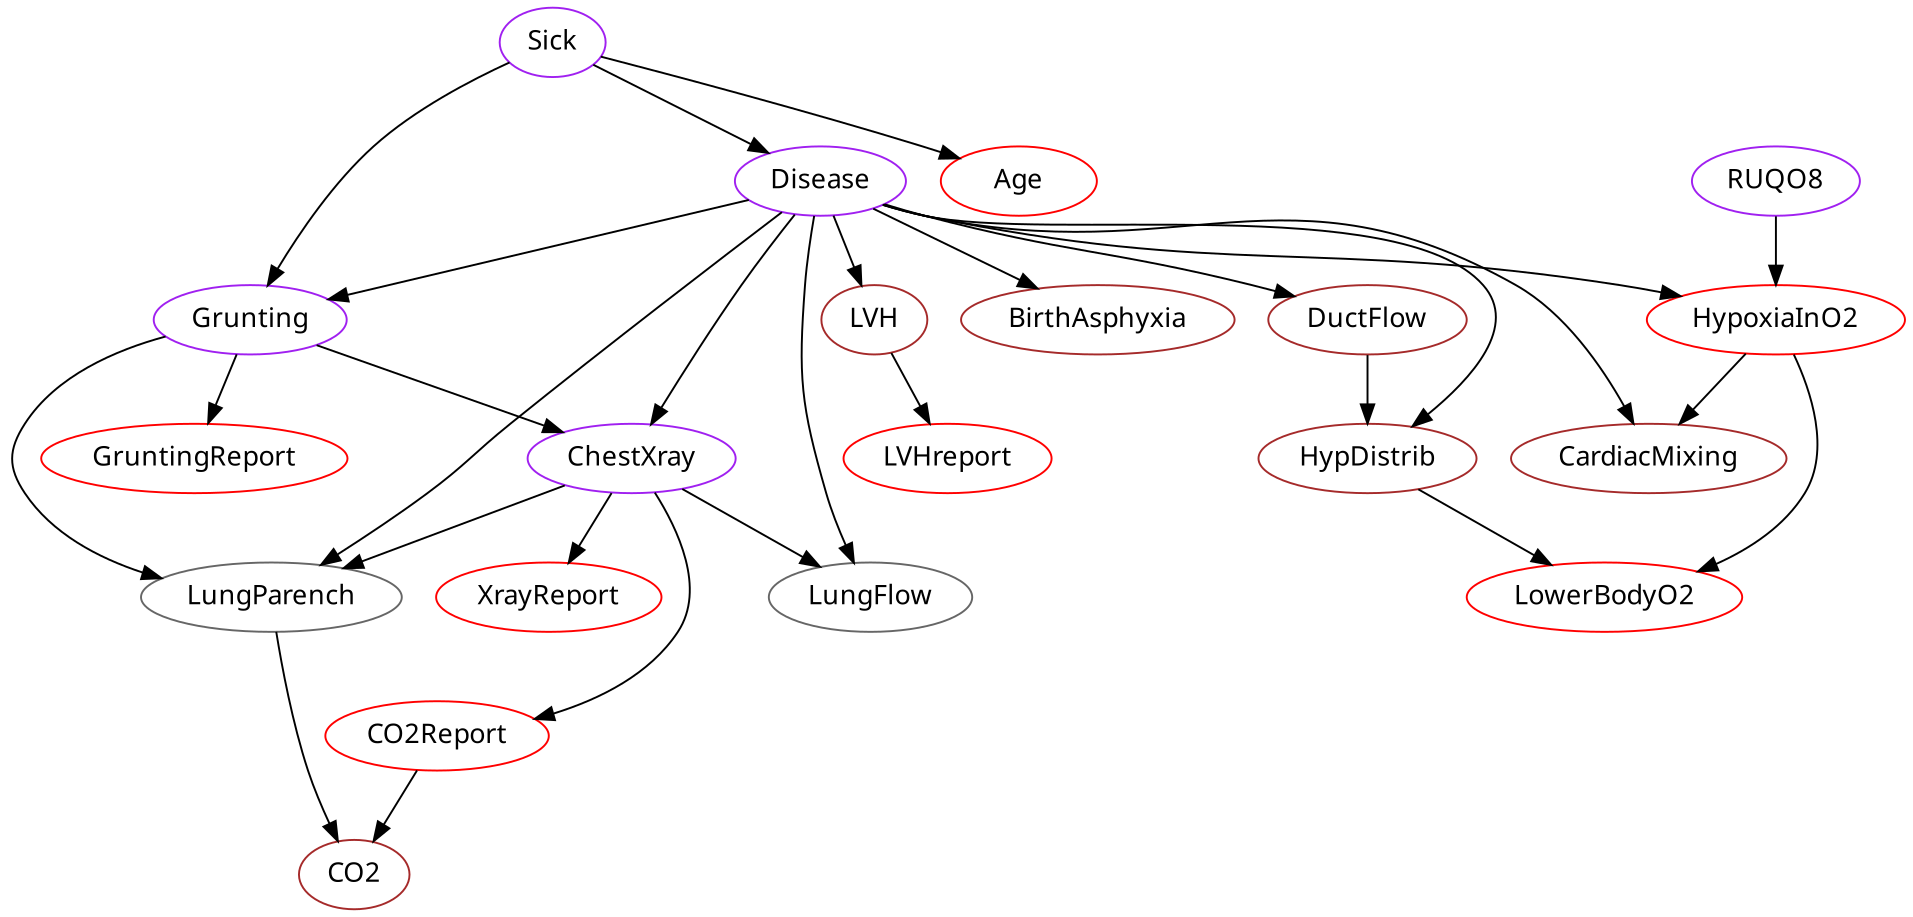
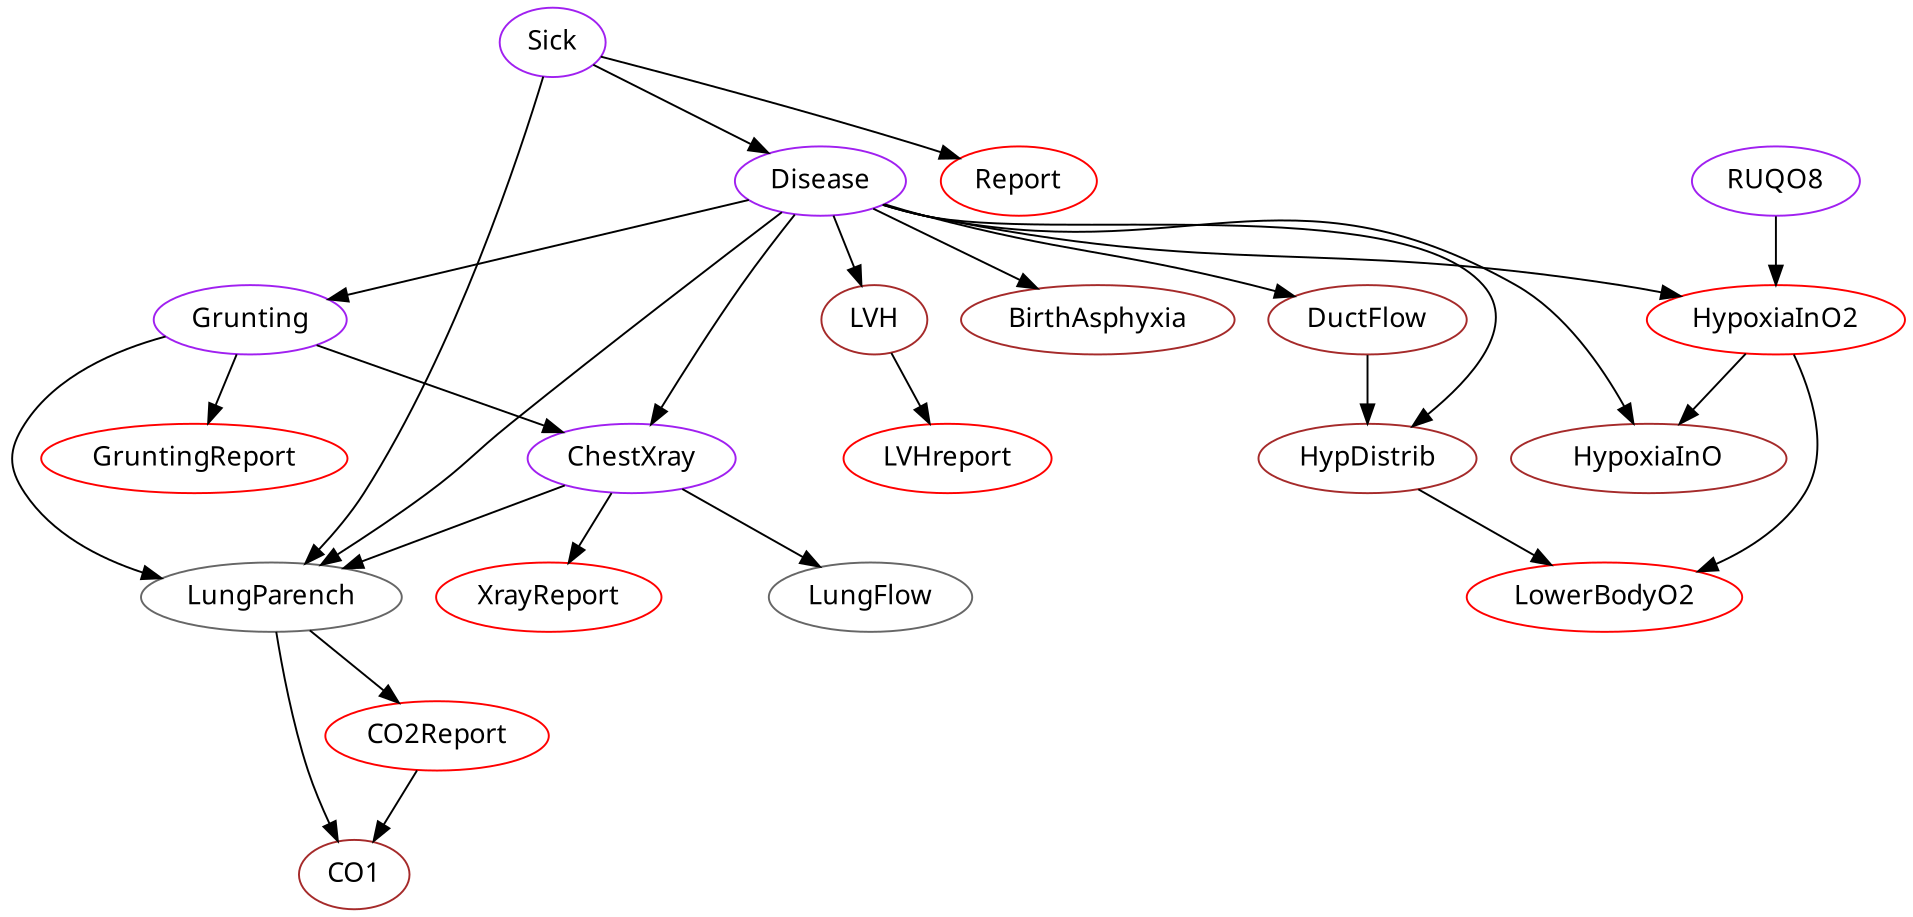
edge "Sick" -> "Grunting": now "Sick" -> "LungParench"
node "Age": label "Age" -> "Report"
edge "Disease" -> "LungFlow": removed
node "CardiacMixing": label "CardiacMixing" -> "HypoxiaInO"
edge "ChestXray" -> "CO2Report": now "LungParench" -> "CO2Report"
node "CO2": label "CO2" -> "CO1"
